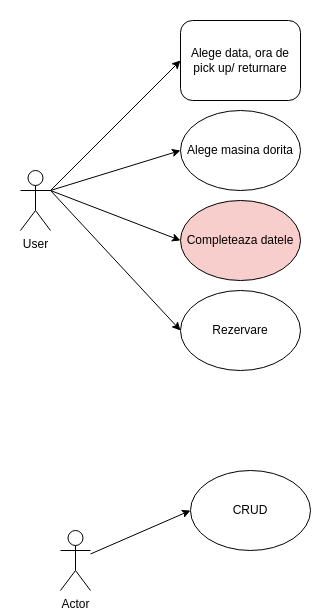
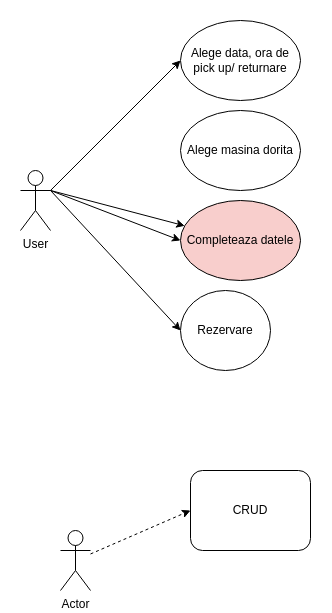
node "Alege data, ora de pick up/ returnare": shape rounded rectangle -> ellipse
edge "User" -> "Alege masina dorita": now "User" -> "Completeaza datele"
node "Rezervare": size 120x80 -> 90x80
node "CRUD": shape ellipse -> rounded rectangle
edge "Actor" -> "CRUD": style solid -> dashed
